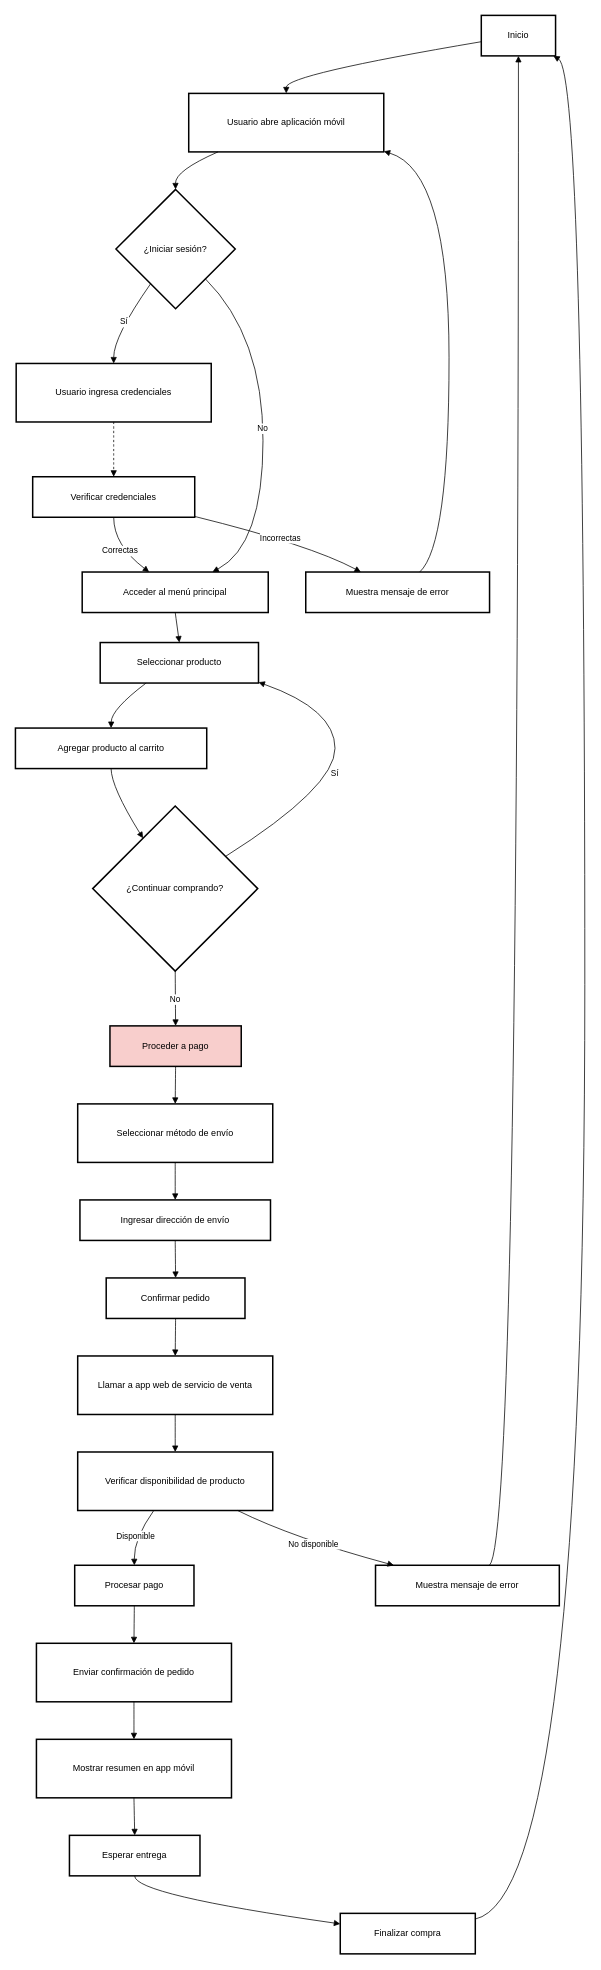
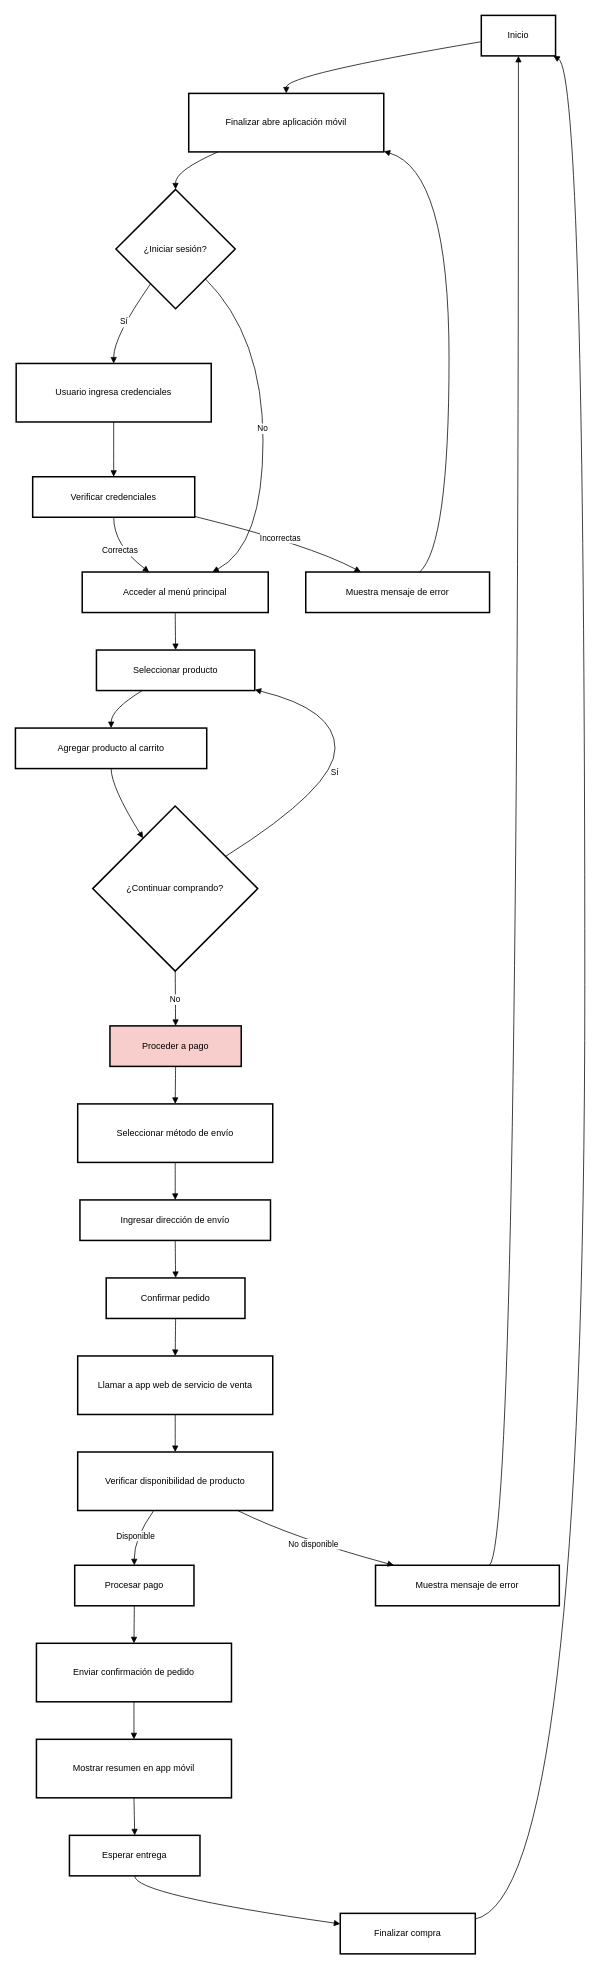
node "Usuario abre aplicación móvil": label "Usuario abre aplicación móvil" -> "Finalizar abre aplicación móvil"
edge "Usuario ingresa credenciales" -> "Verificar credenciales": style dashed -> solid
node "Seleccionar producto": moved (179, 663) -> (176, 670)
